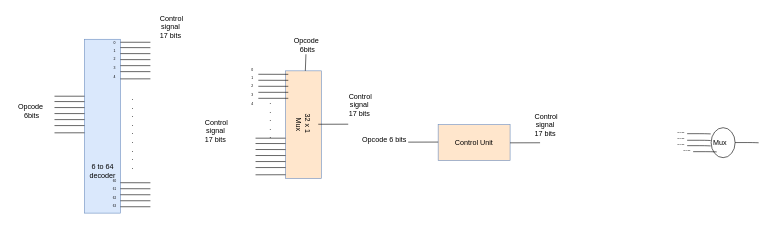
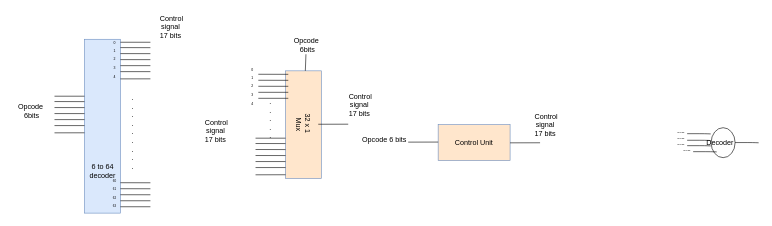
node "Mux": label "Mux" -> "Decoder"
